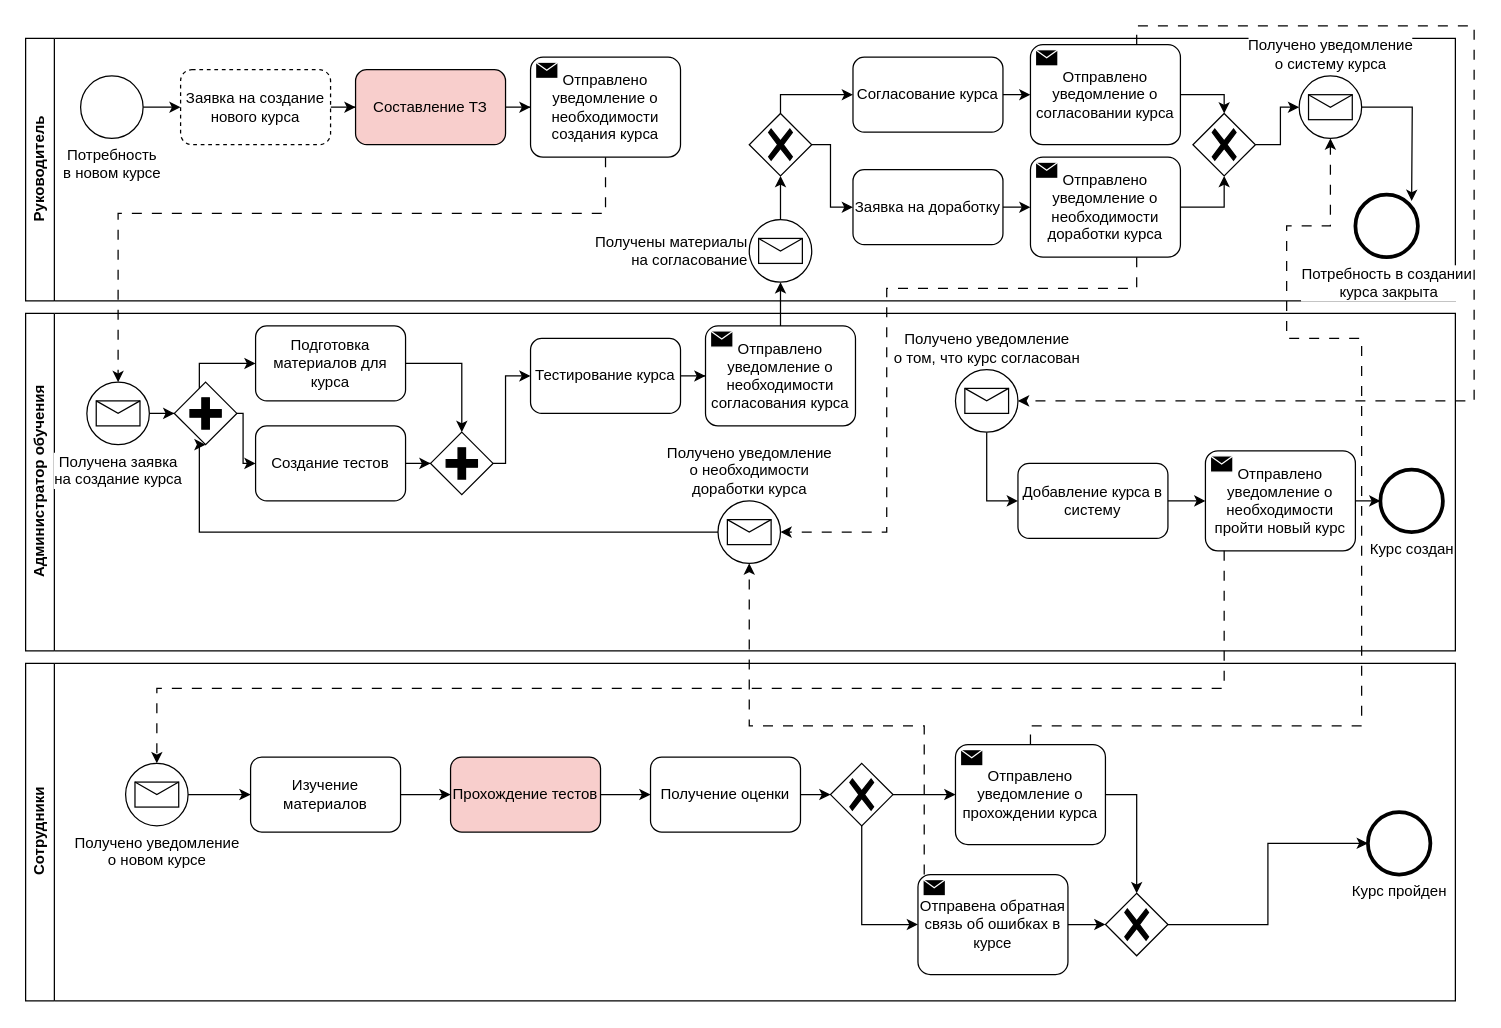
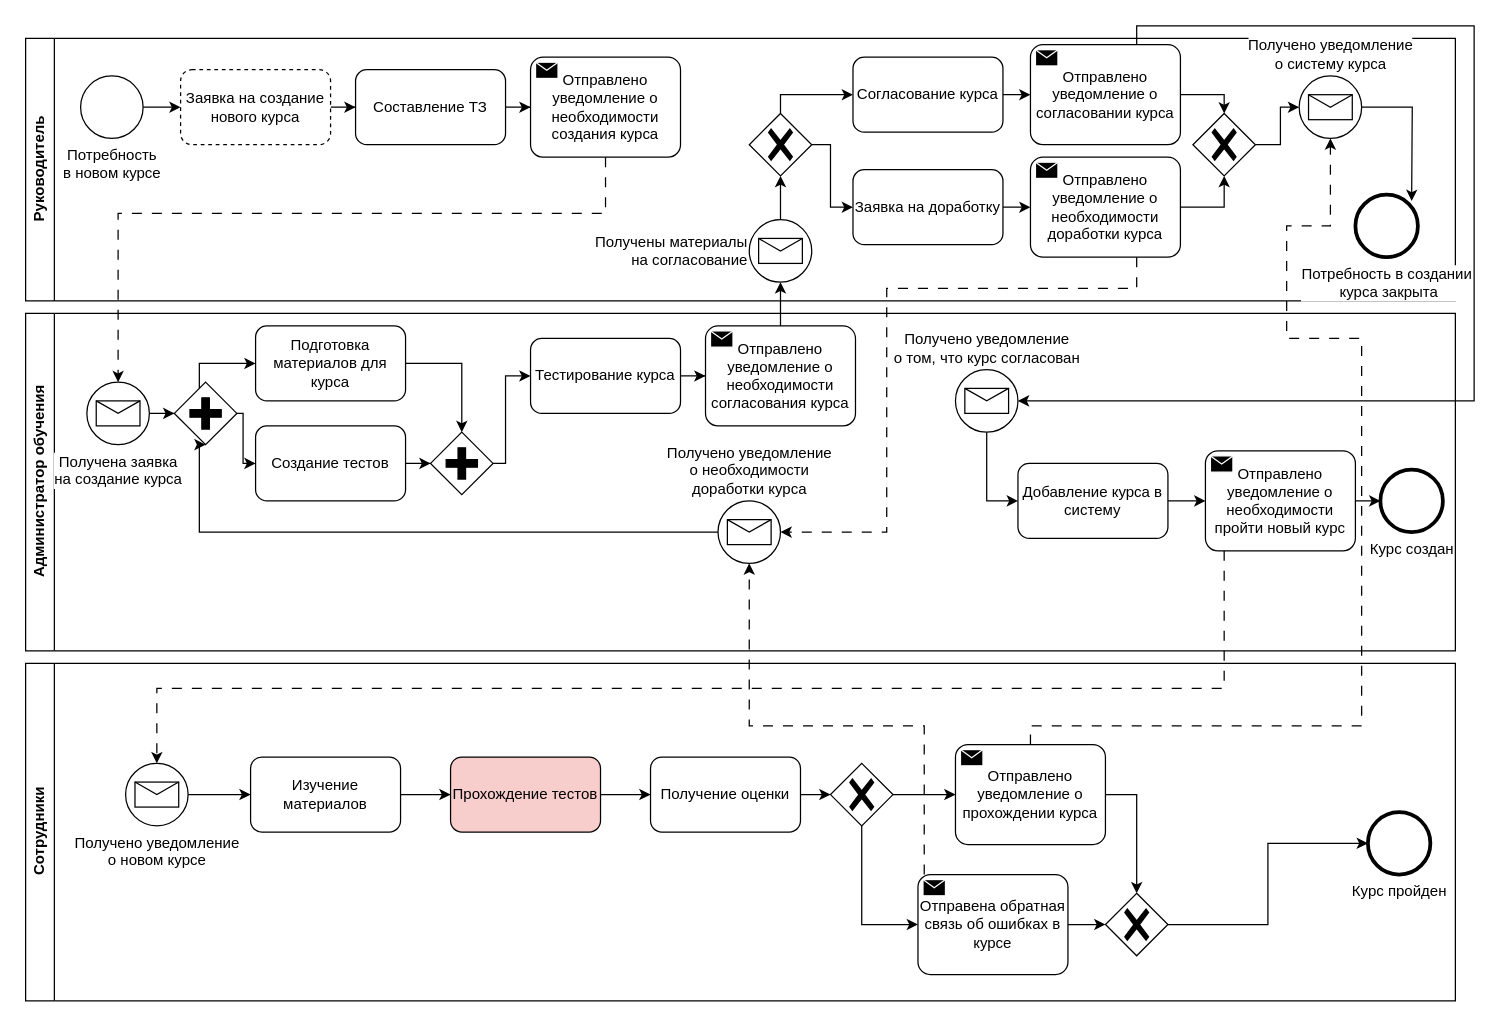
edge "Отправлено уведомление о согласовании курса" -> "Получено уведомление о том, что курс согласован": style dashed -> solid
node "Составление ТЗ": fillcolor #f8cecc -> #ffffff
